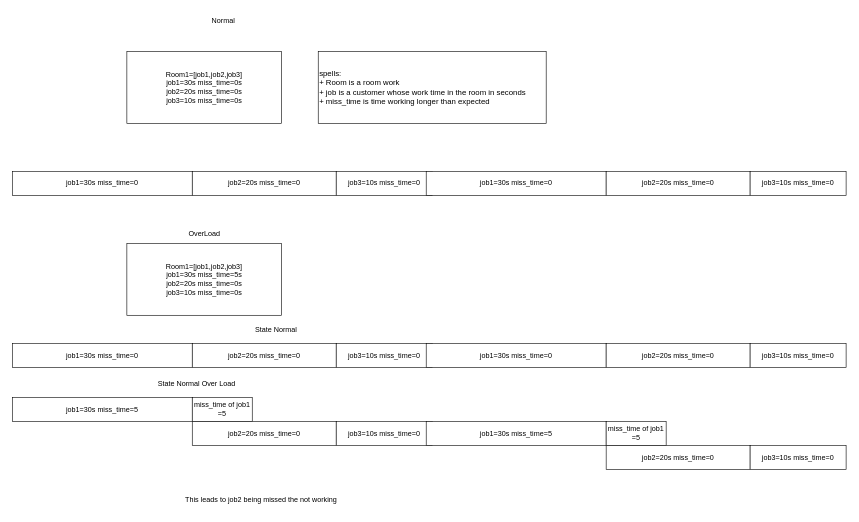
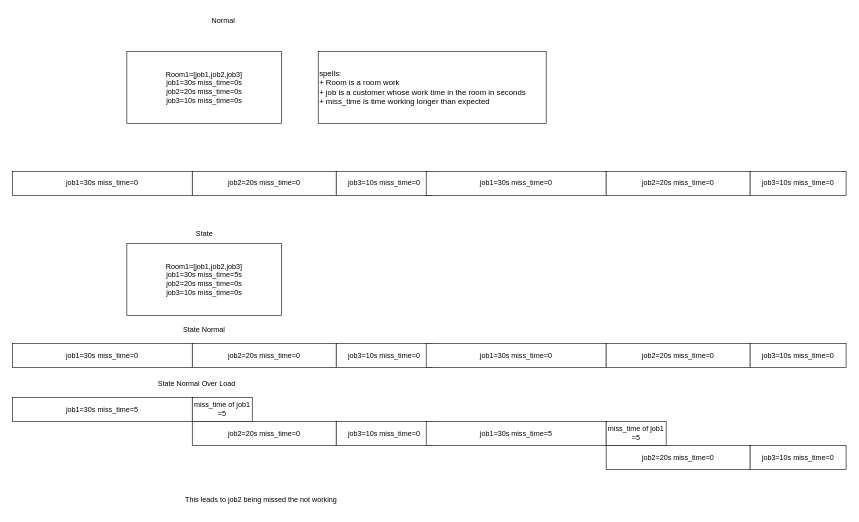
node "OverLoad": label "OverLoad" -> "State"
node "State Normal": moved (276, 330) -> (204, 330)
